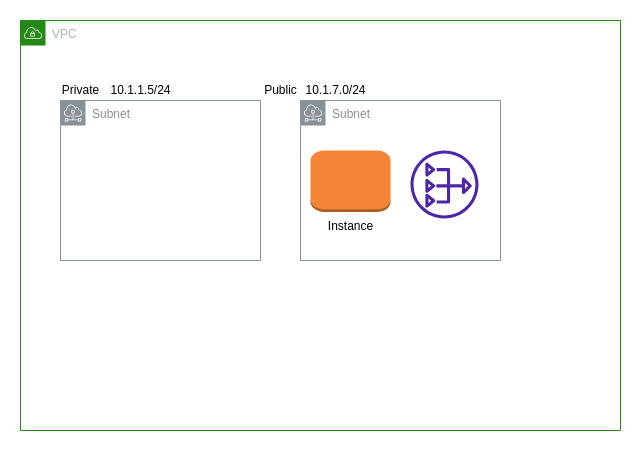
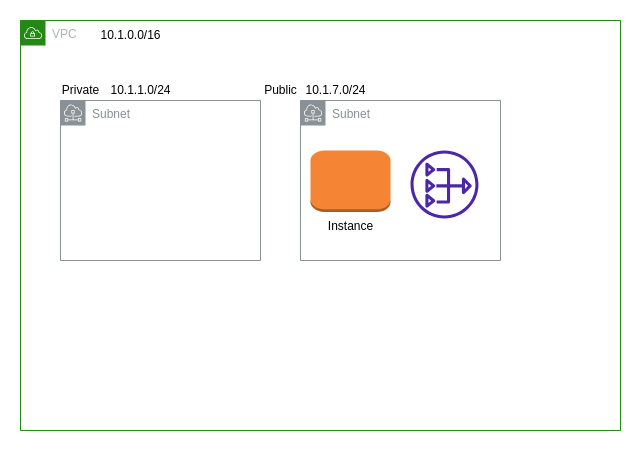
node "10.1.0.0/16": added
node "10.1.1.5/24": label "10.1.1.5/24" -> "10.1.1.0/24"
